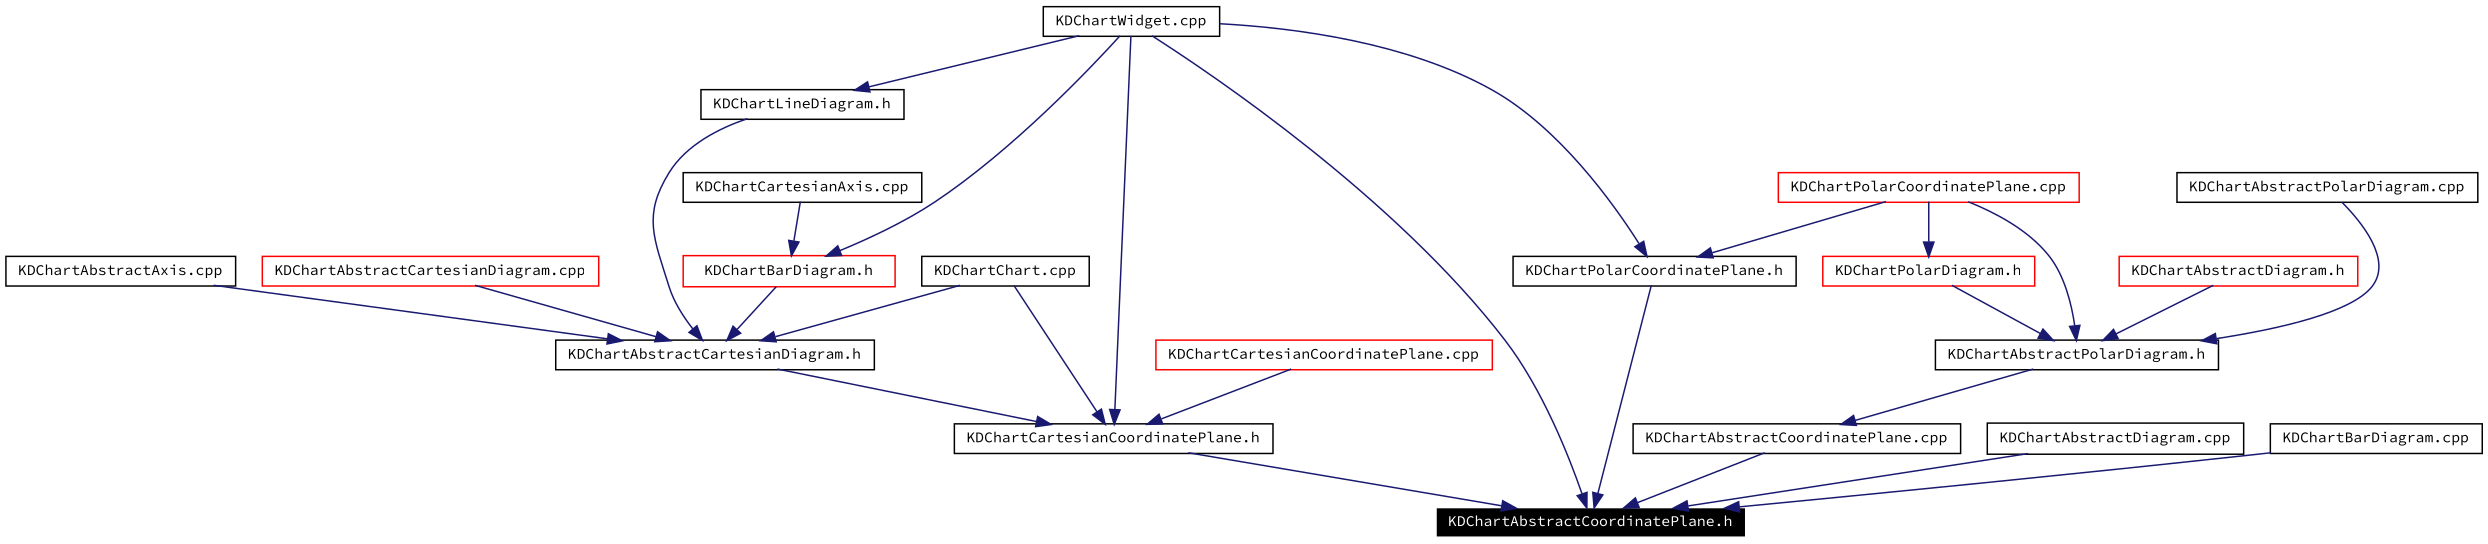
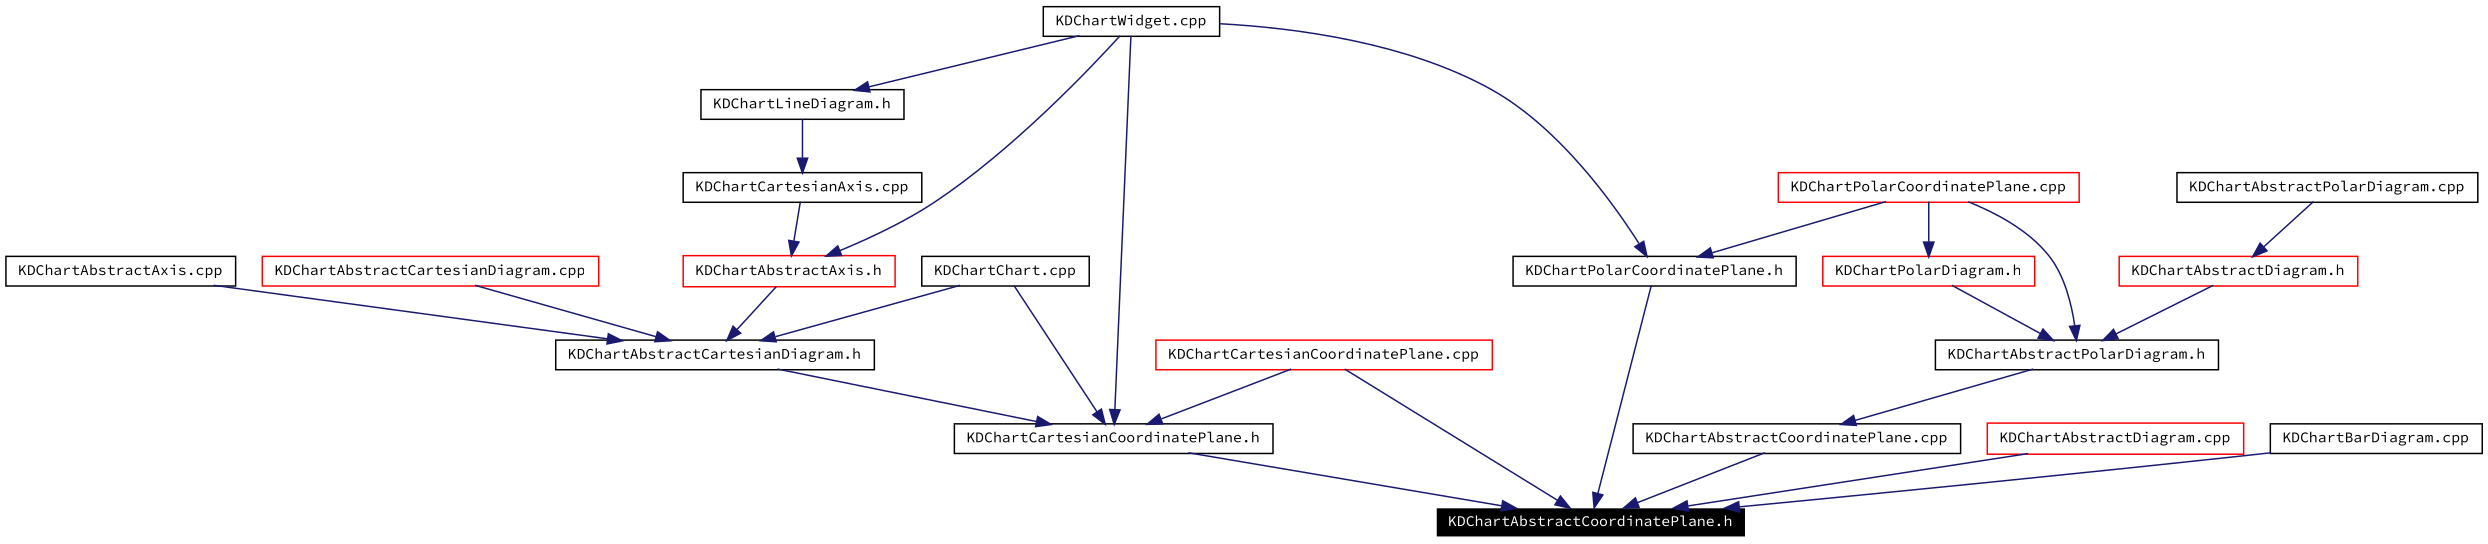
edge "KDChartLineDiagram.h" -> "KDChartAbstractCartesianDiagram.h": now "KDChartLineDiagram.h" -> "KDChartCartesianAxis.cpp"
edge "KDChartWidget.cpp" -> "KDChartAbstractCoordinatePlane.h": now "KDChartCartesianCoordinatePlane.cpp" -> "KDChartAbstractCoordinatePlane.h"
node "KDChartBarDiagram.h": label "KDChartBarDiagram.h" -> "KDChartAbstractAxis.h"
edge "KDChartAbstractPolarDiagram.cpp" -> "KDChartAbstractPolarDiagram.h": now "KDChartAbstractPolarDiagram.cpp" -> "KDChartAbstractDiagram.h"
node "KDChartAbstractDiagram.cpp": color black -> red
